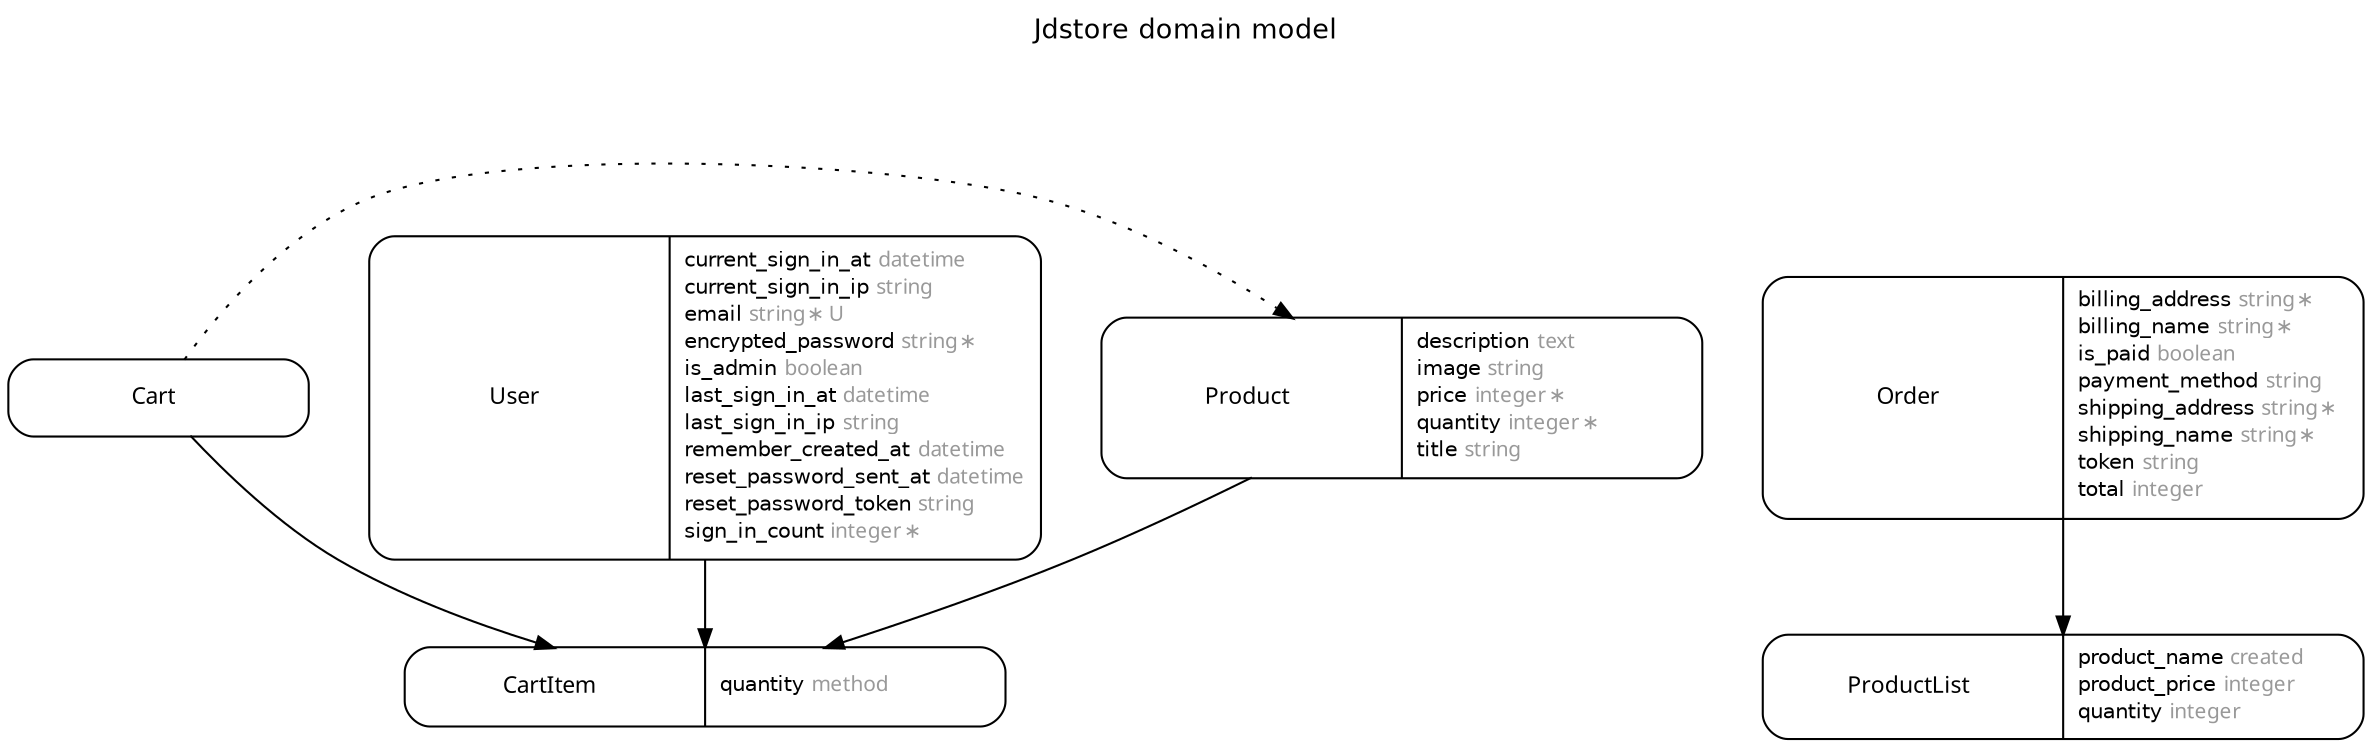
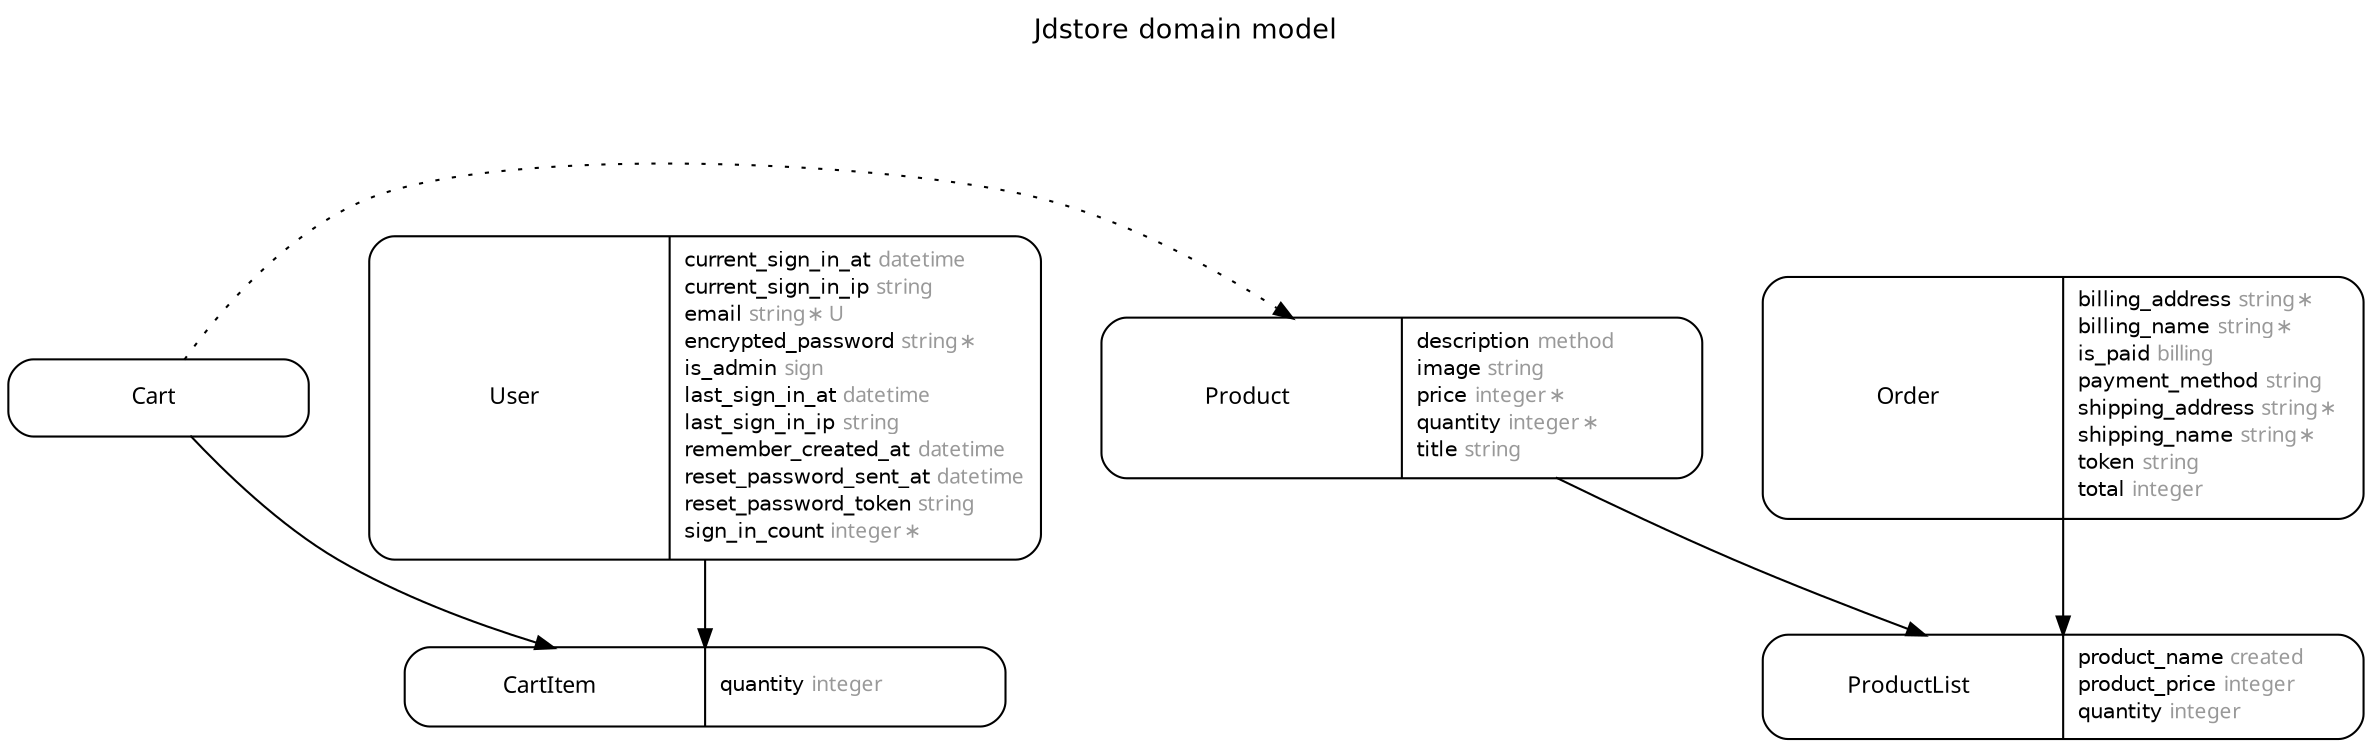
node "Product": text "text" -> "method"
node "Order": text "boolean" -> "billing"
node "User": text "boolean" -> "sign"
edge "Product" -- "CartItem": now "Product" -- "ProductList"
node "CartItem": text "method" -> "integer"
